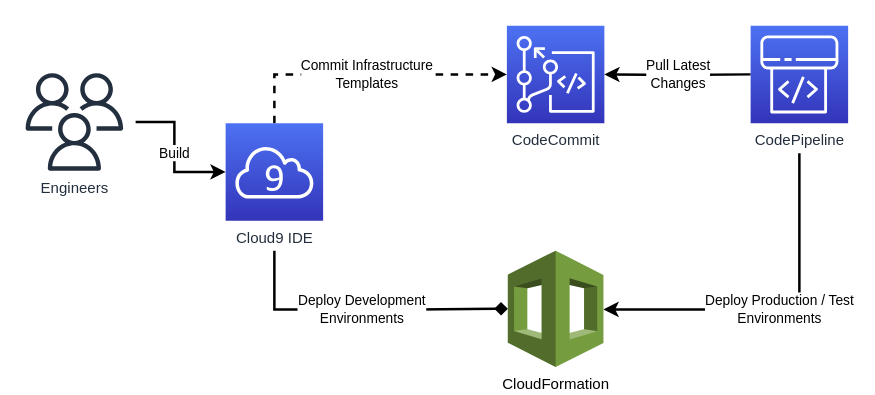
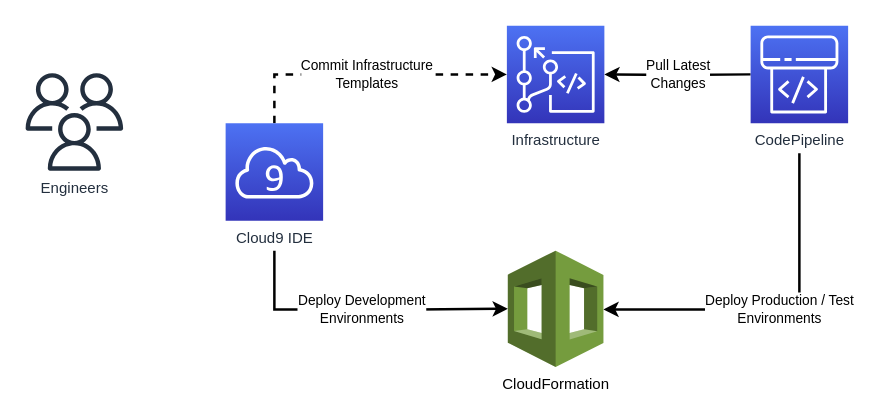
node "CodeCommit": label "CodeCommit" -> "Infrastructure"
edge "Engineers" -> "Cloud9 IDE": removed, label "Build"
edge "Cloud9 IDE" -> "CloudFormation": arrowhead diamond -> classic
